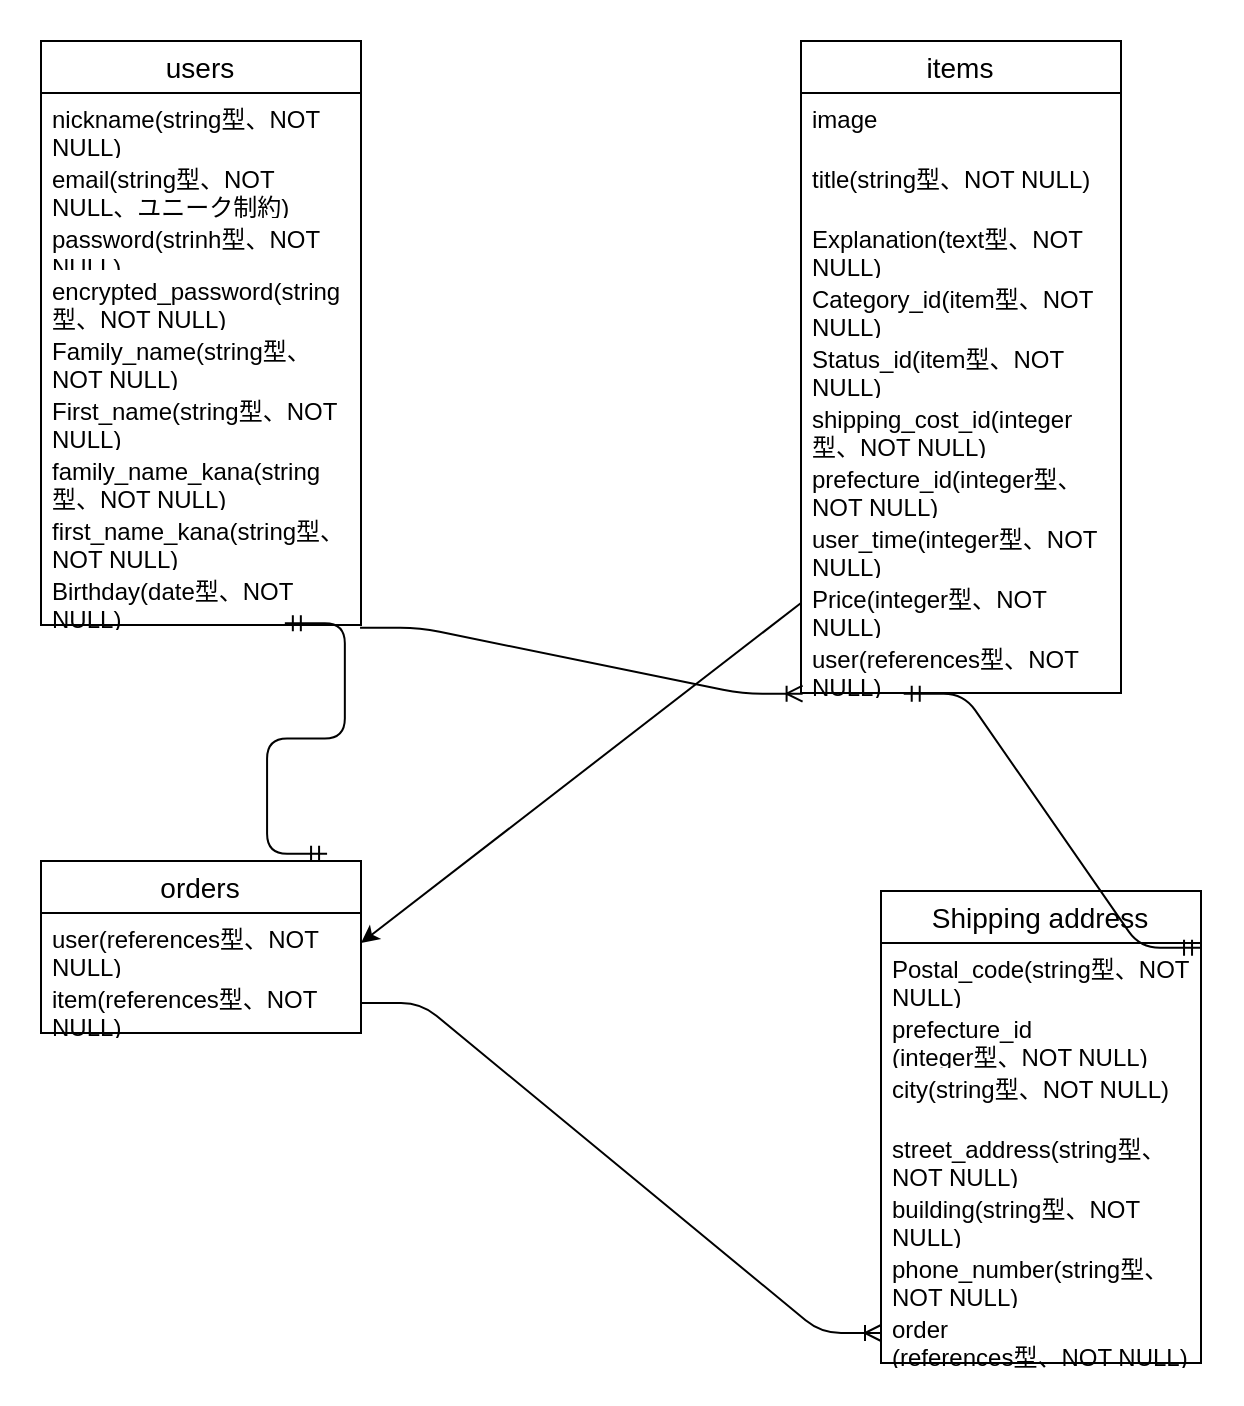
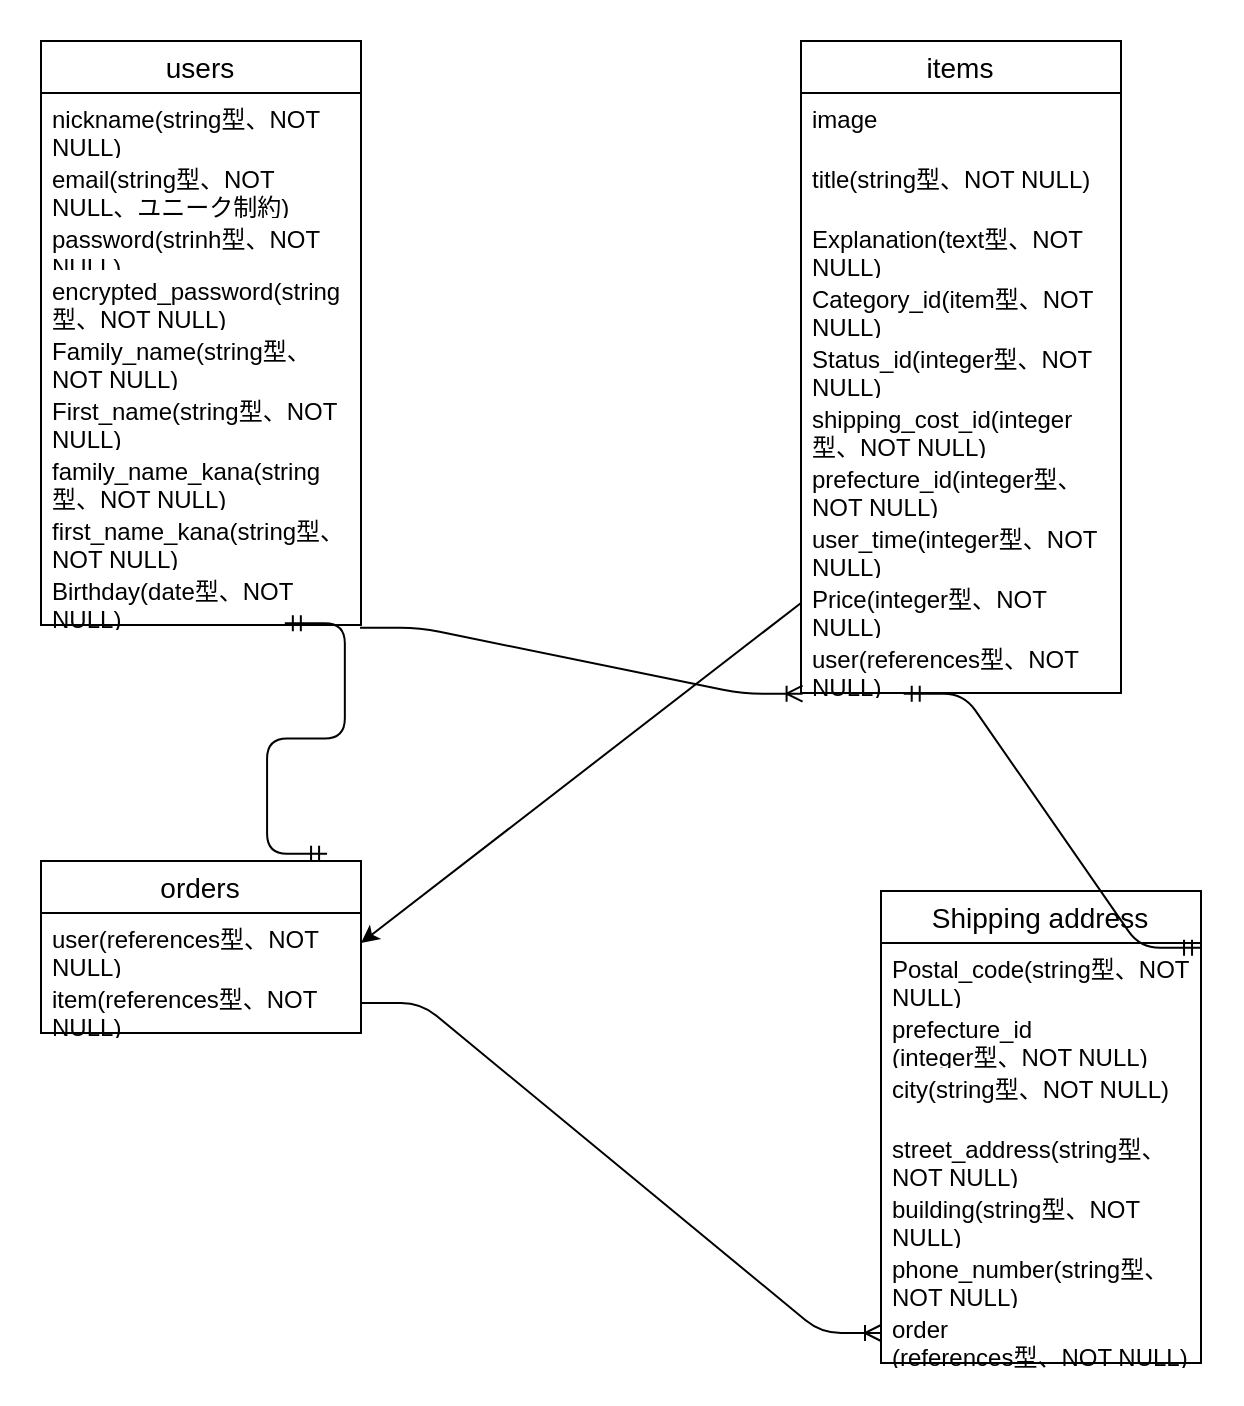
node "Status_id(item型、NOT NULL)": label "Status_id(item型、NOT NULL)" -> "Status_id(integer型、NOT NULL)"
